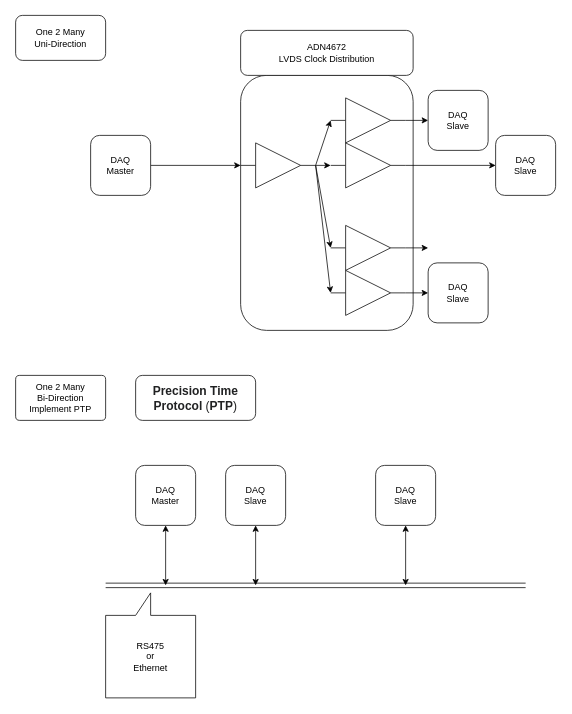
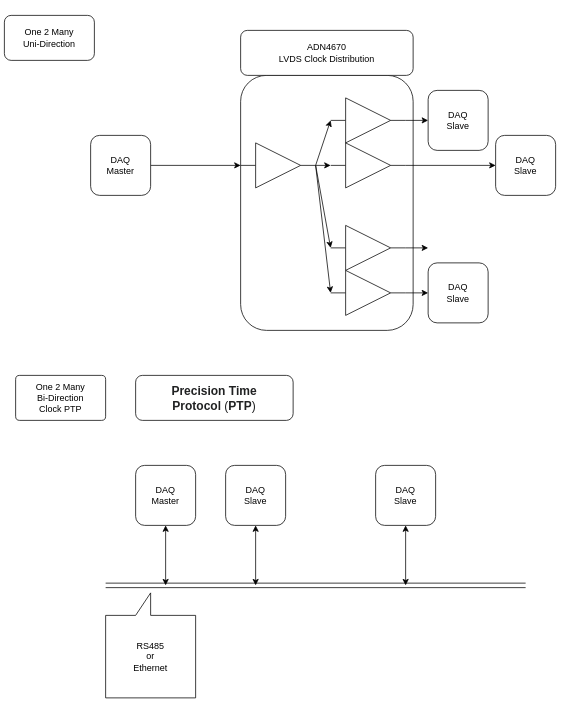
node "One 2 Many Uni-Direction": moved (60, 38) -> (49, 38)
node "ADN4672 LVDS Clock Distribution": label "ADN4672 LVDS Clock Distribution" -> "ADN4670 LVDS Clock Distribution"
node "One 2 Many Bi-Direction Implement PTP": label "One 2 Many Bi-Direction Implement PTP" -> "One 2 Many Bi-Direction Clock PTP"
node "Precision Time Protocol (PTP)": size 120x45 -> 158x45
node "RS475 or Ethernet": label "RS475 or Ethernet" -> "RS485 or Ethernet"
